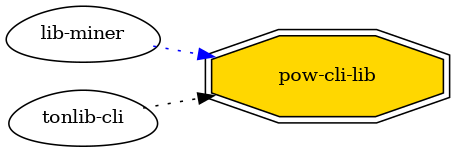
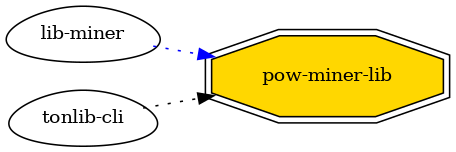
node "pow-cli-lib": label "pow-cli-lib" -> "pow-miner-lib"
